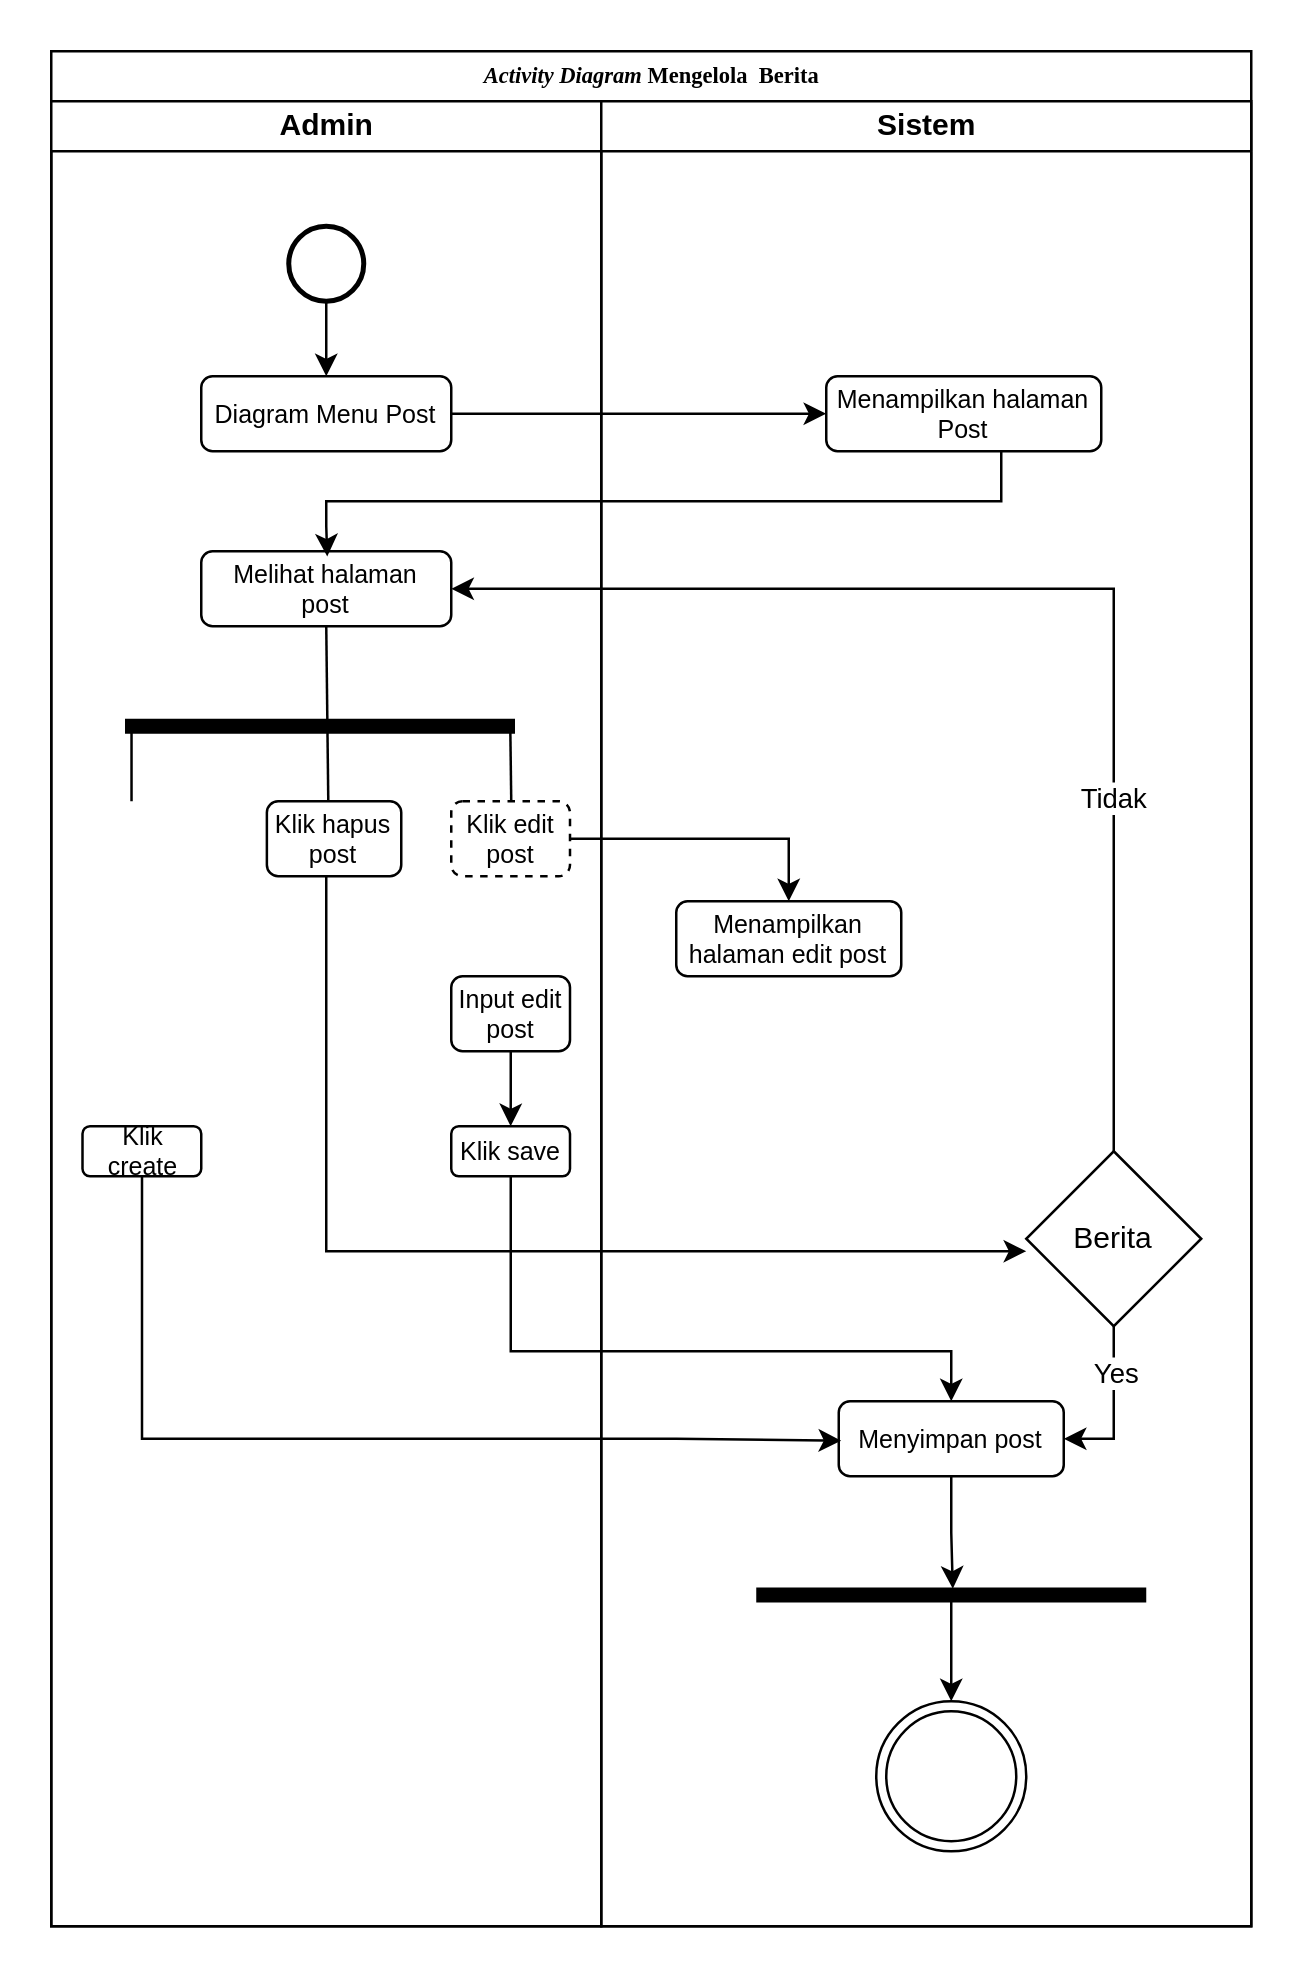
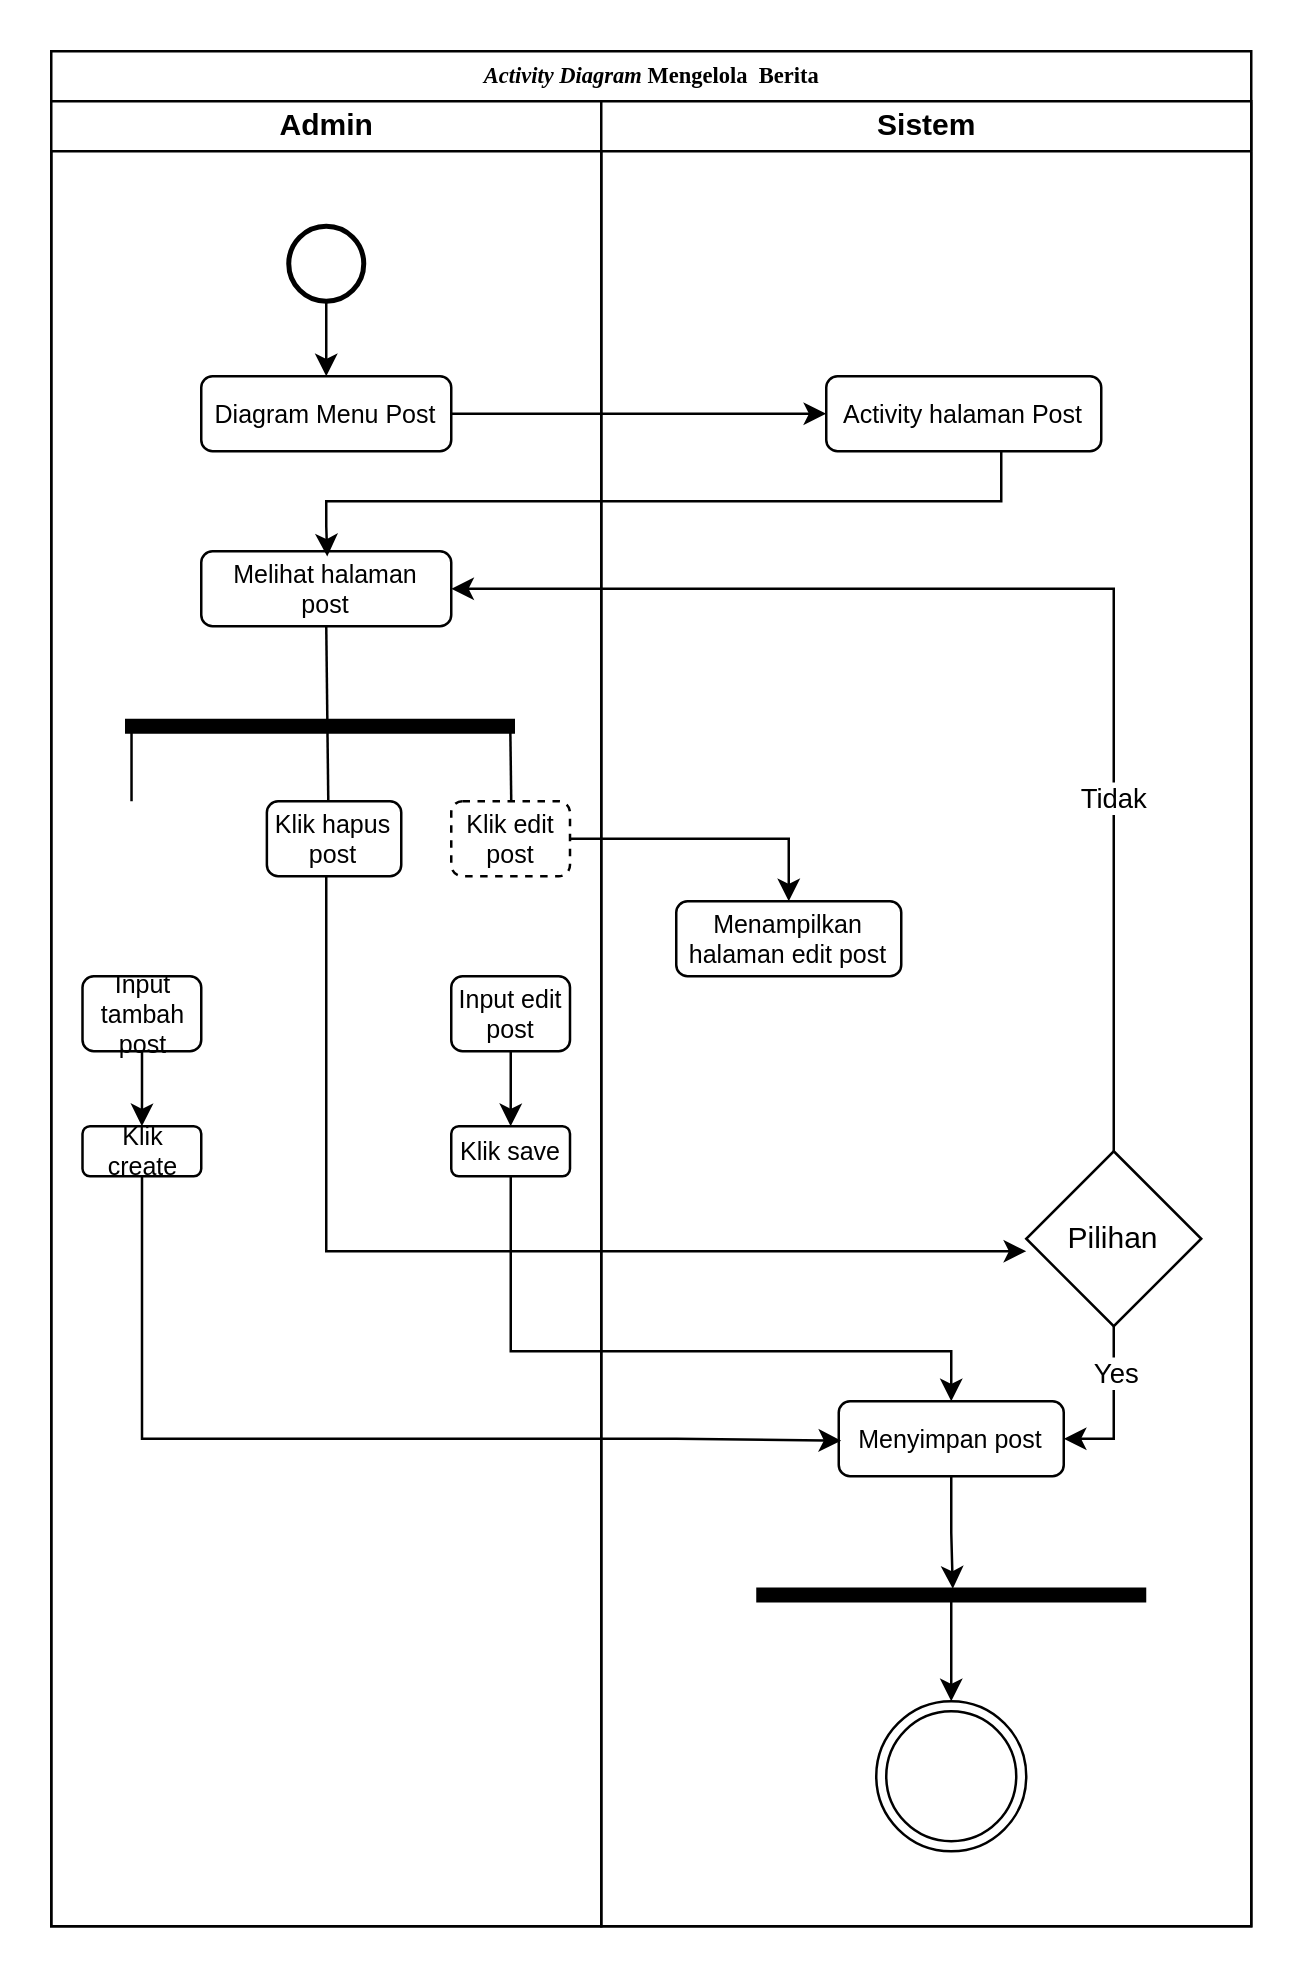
node "Menampilkan halaman Post": label "Menampilkan halaman Post" -> "Activity halaman Post"
node "Input tambah post": added
edge "Input tambah post" -> "Klik create": added
node "Berita": label "Berita" -> "Pilihan"
